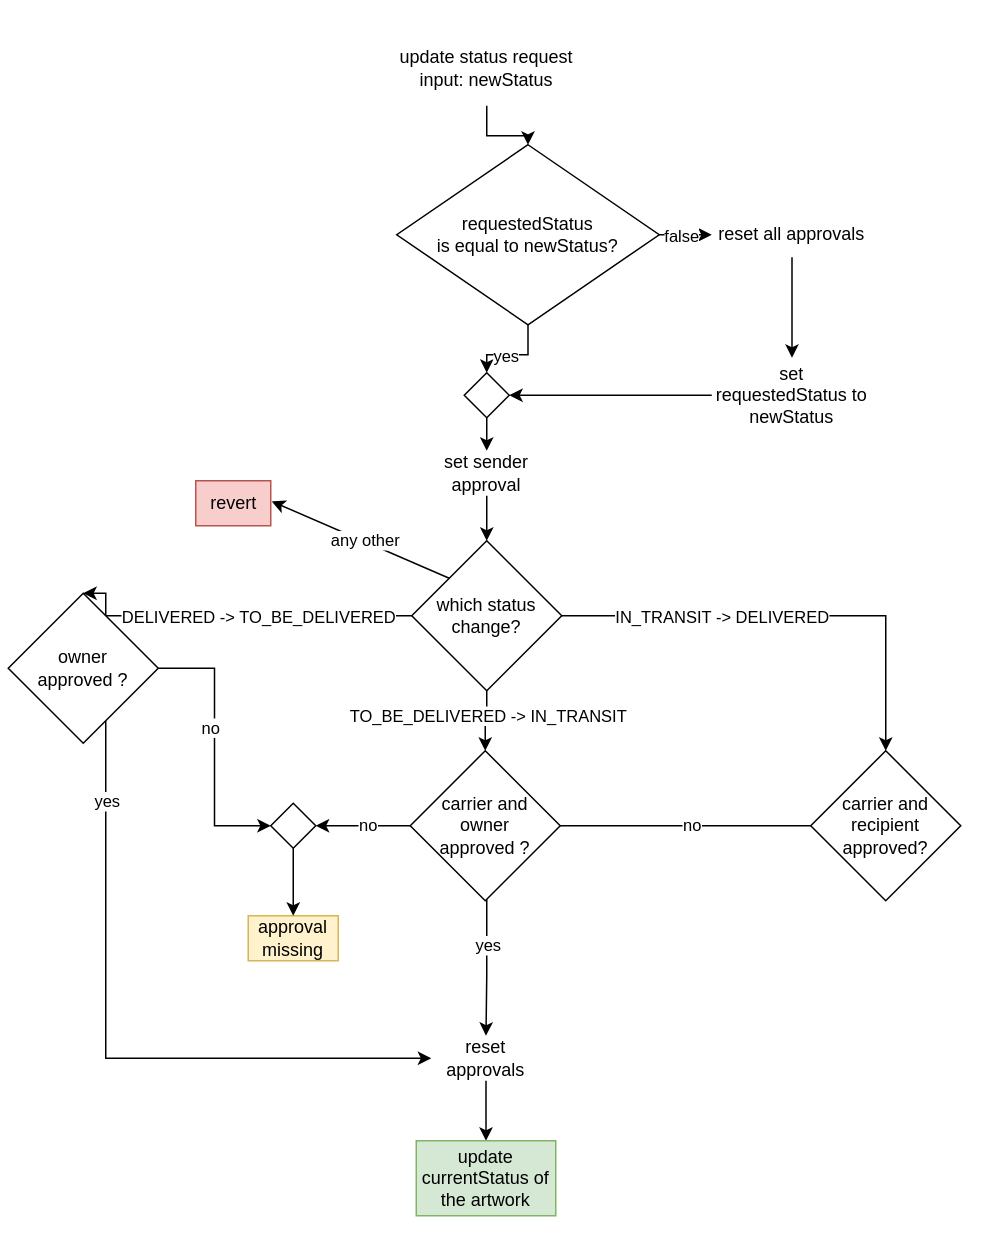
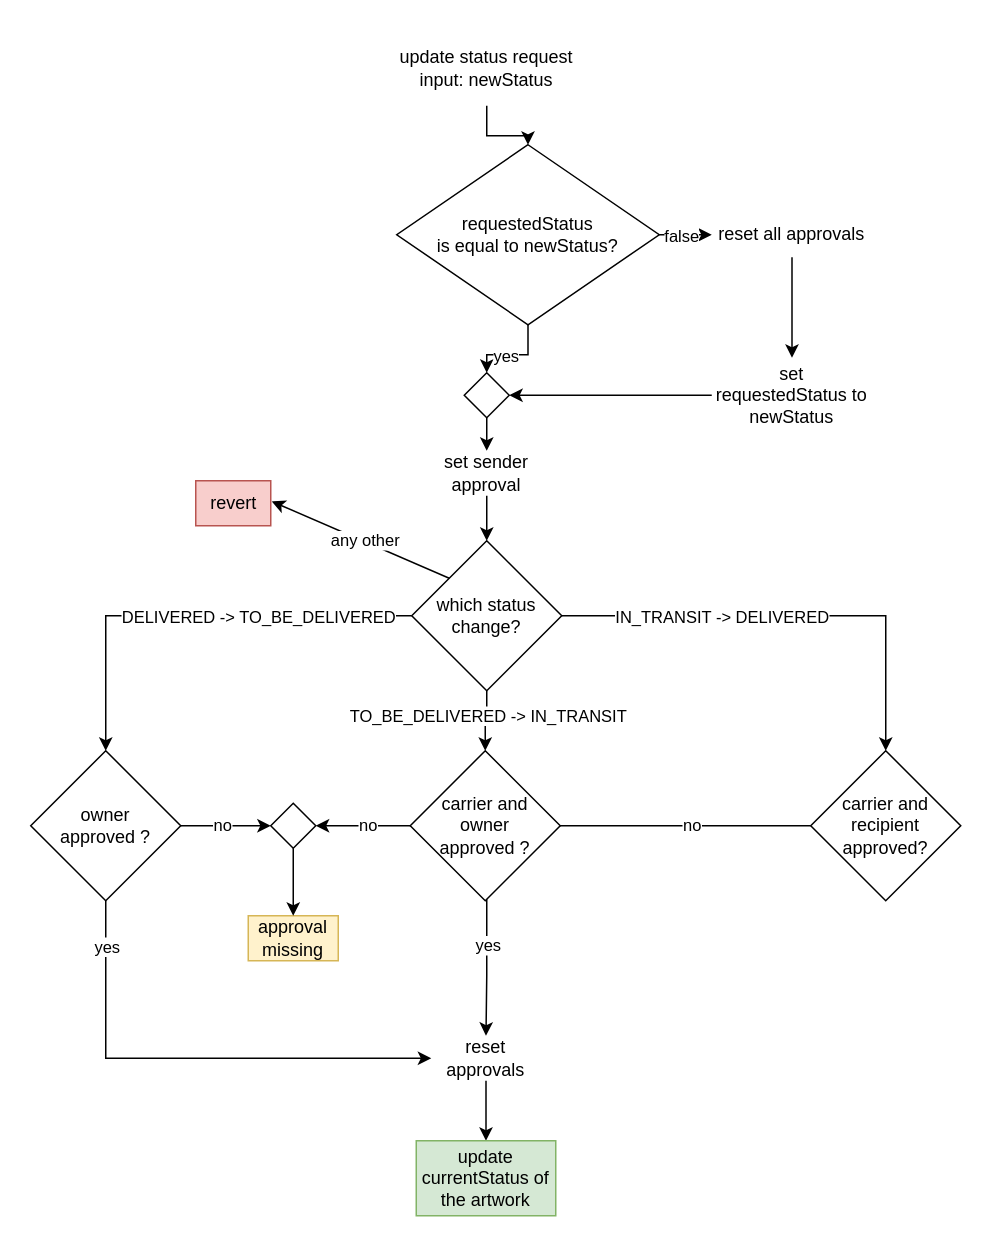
node "owner approved ?": moved (83, 668) -> (106, 826)
